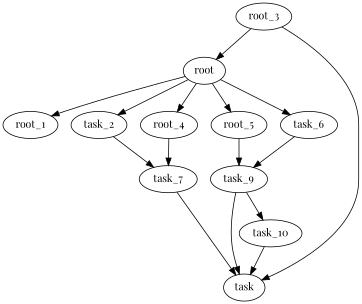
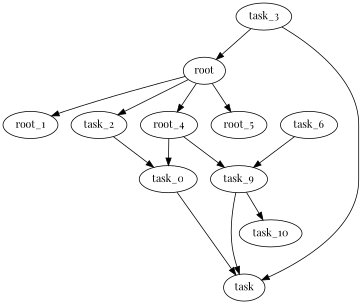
node "root_3": label "root_3" -> "task_3"
edge "root" -> "task_6": removed
edge "root_5" -> "task_9": now "root_4" -> "task_9"
node "task_7": label "task_7" -> "task_0"
edge "task_10" -> "task": removed
